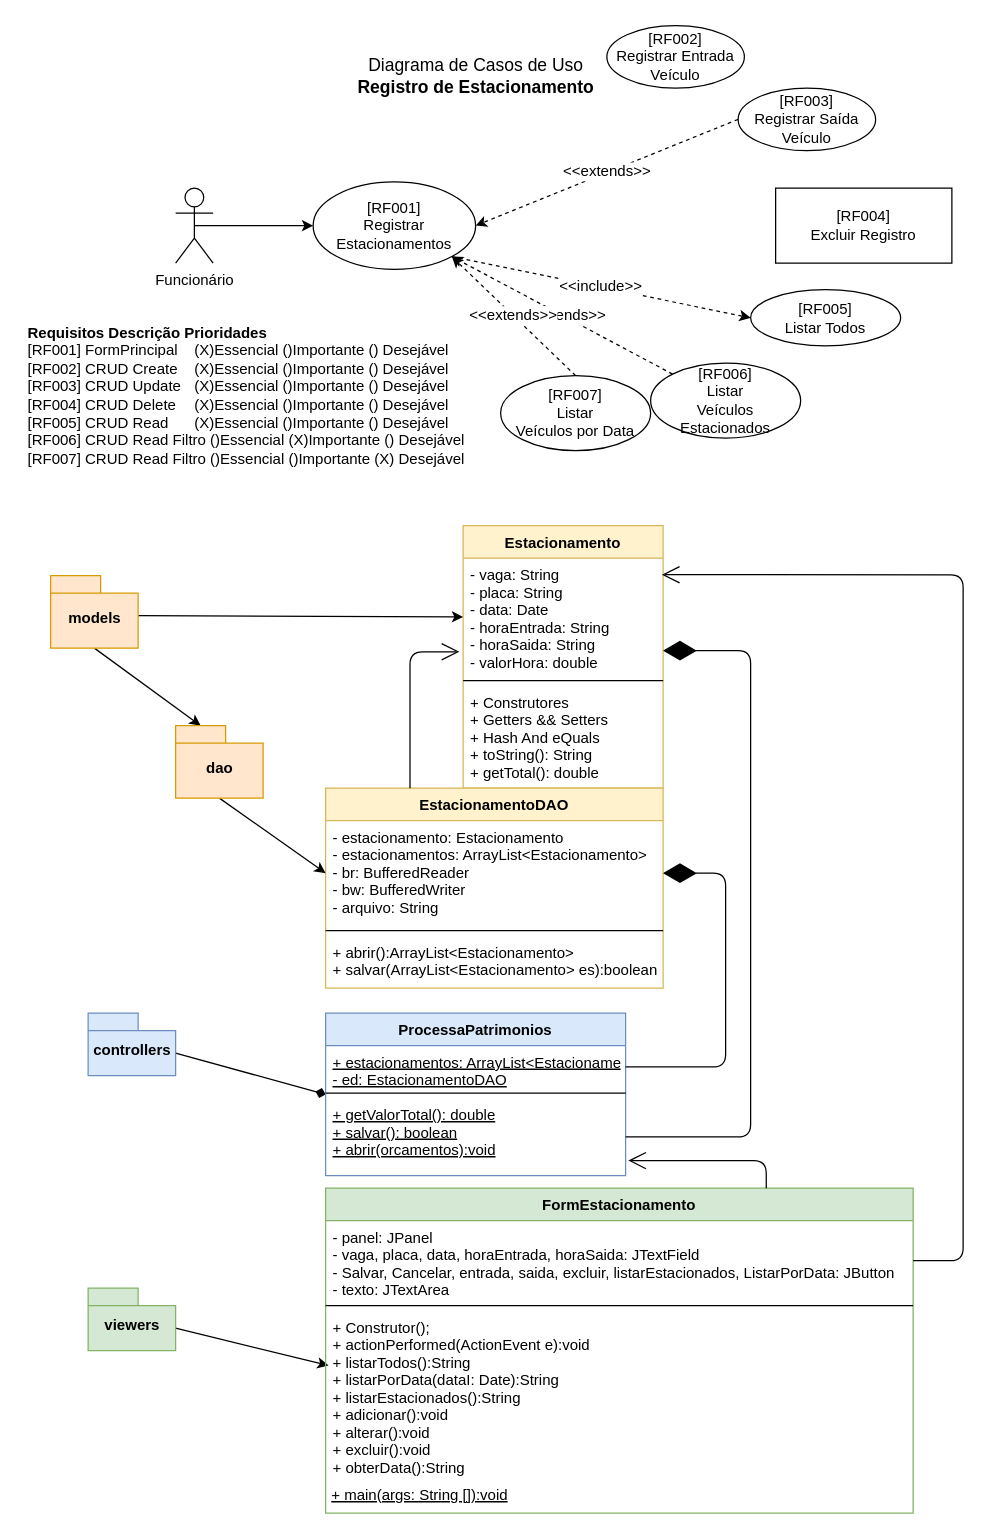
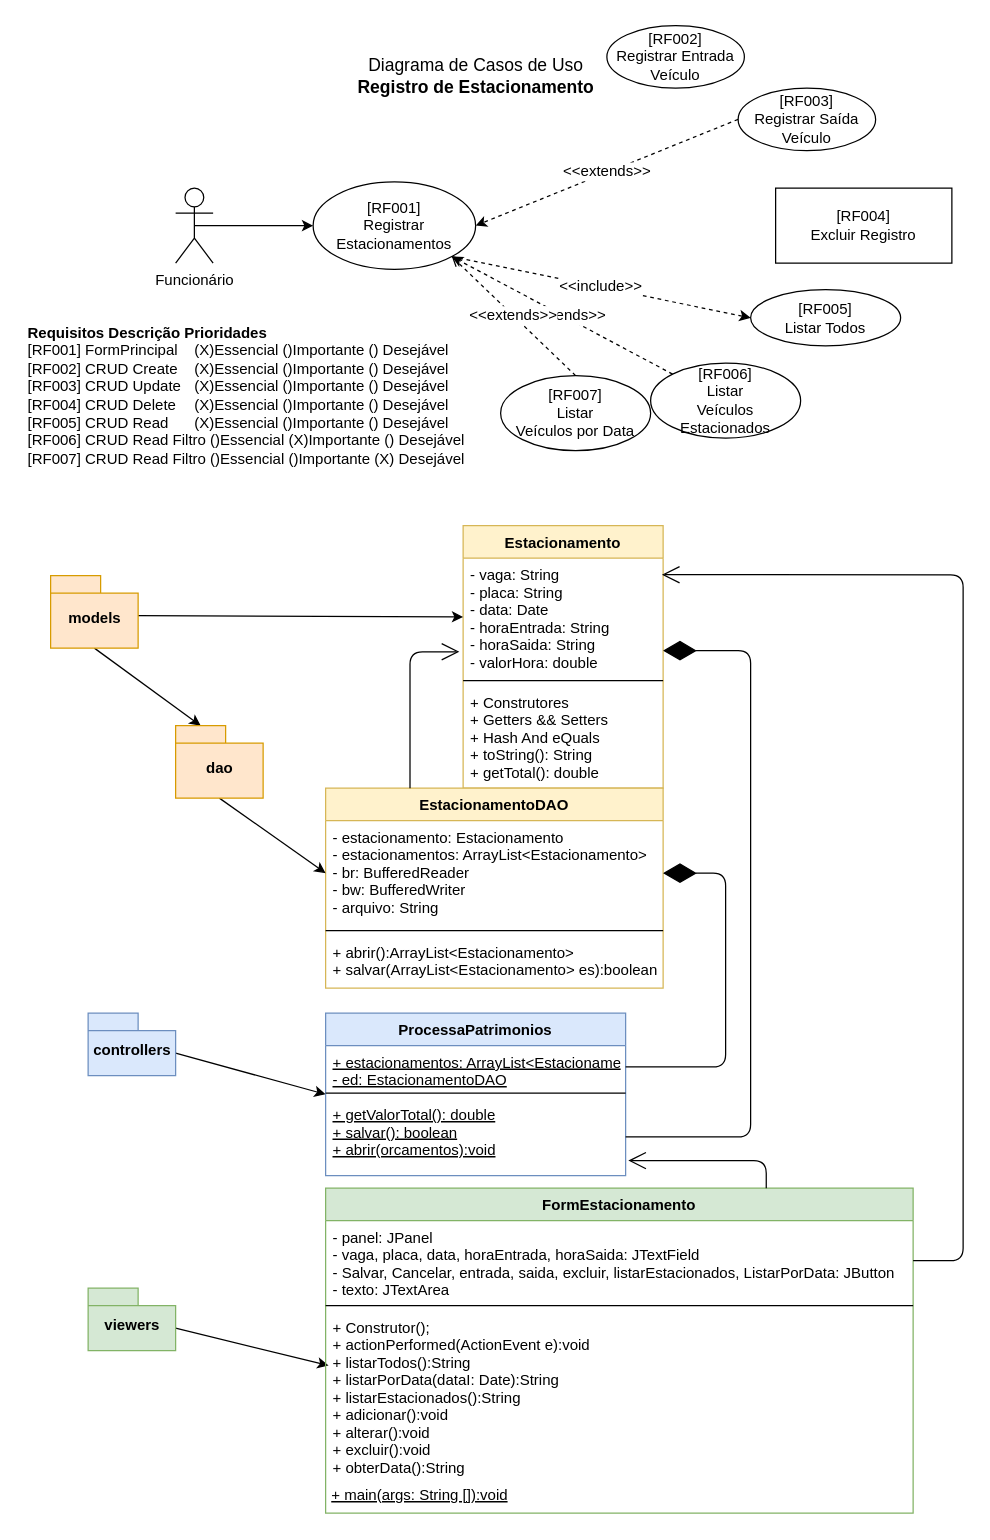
edge "[RF007] Listar Veículos por Data" -> "[RF001] Registrar Estacionamentos": arrowhead classic -> open
edge "controllers" -> "ProcessaPatrimonios": arrowhead diamond -> classic
